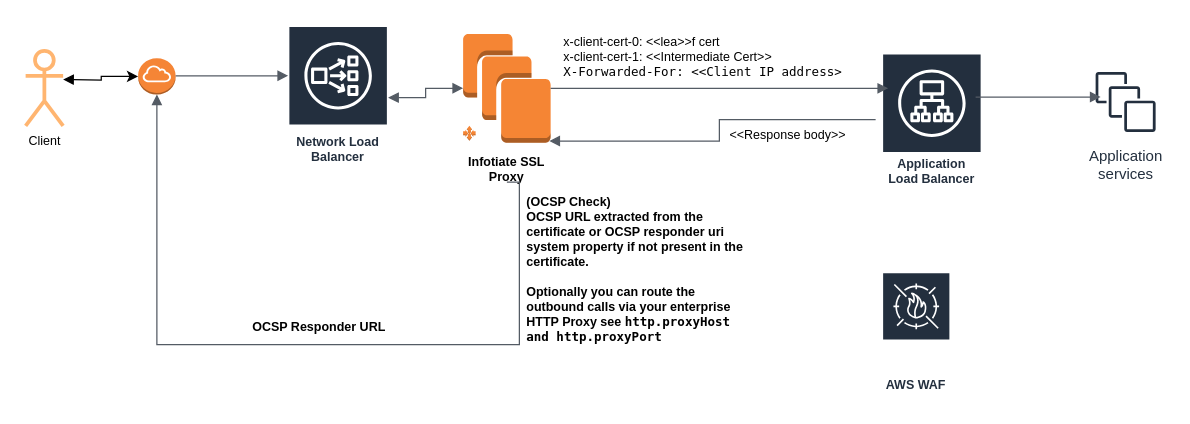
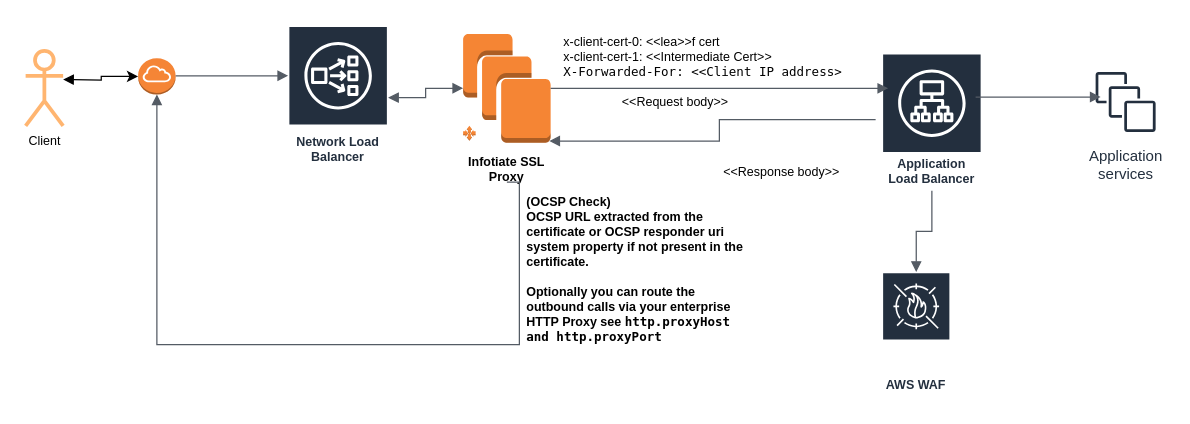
node "<<Request body>>": added
node "<<Response body>>": moved (788, 134) -> (782, 172)
edge "Application Load Balancer" -> "AWS WAF": added
node "OCSP Responder URL": removed
